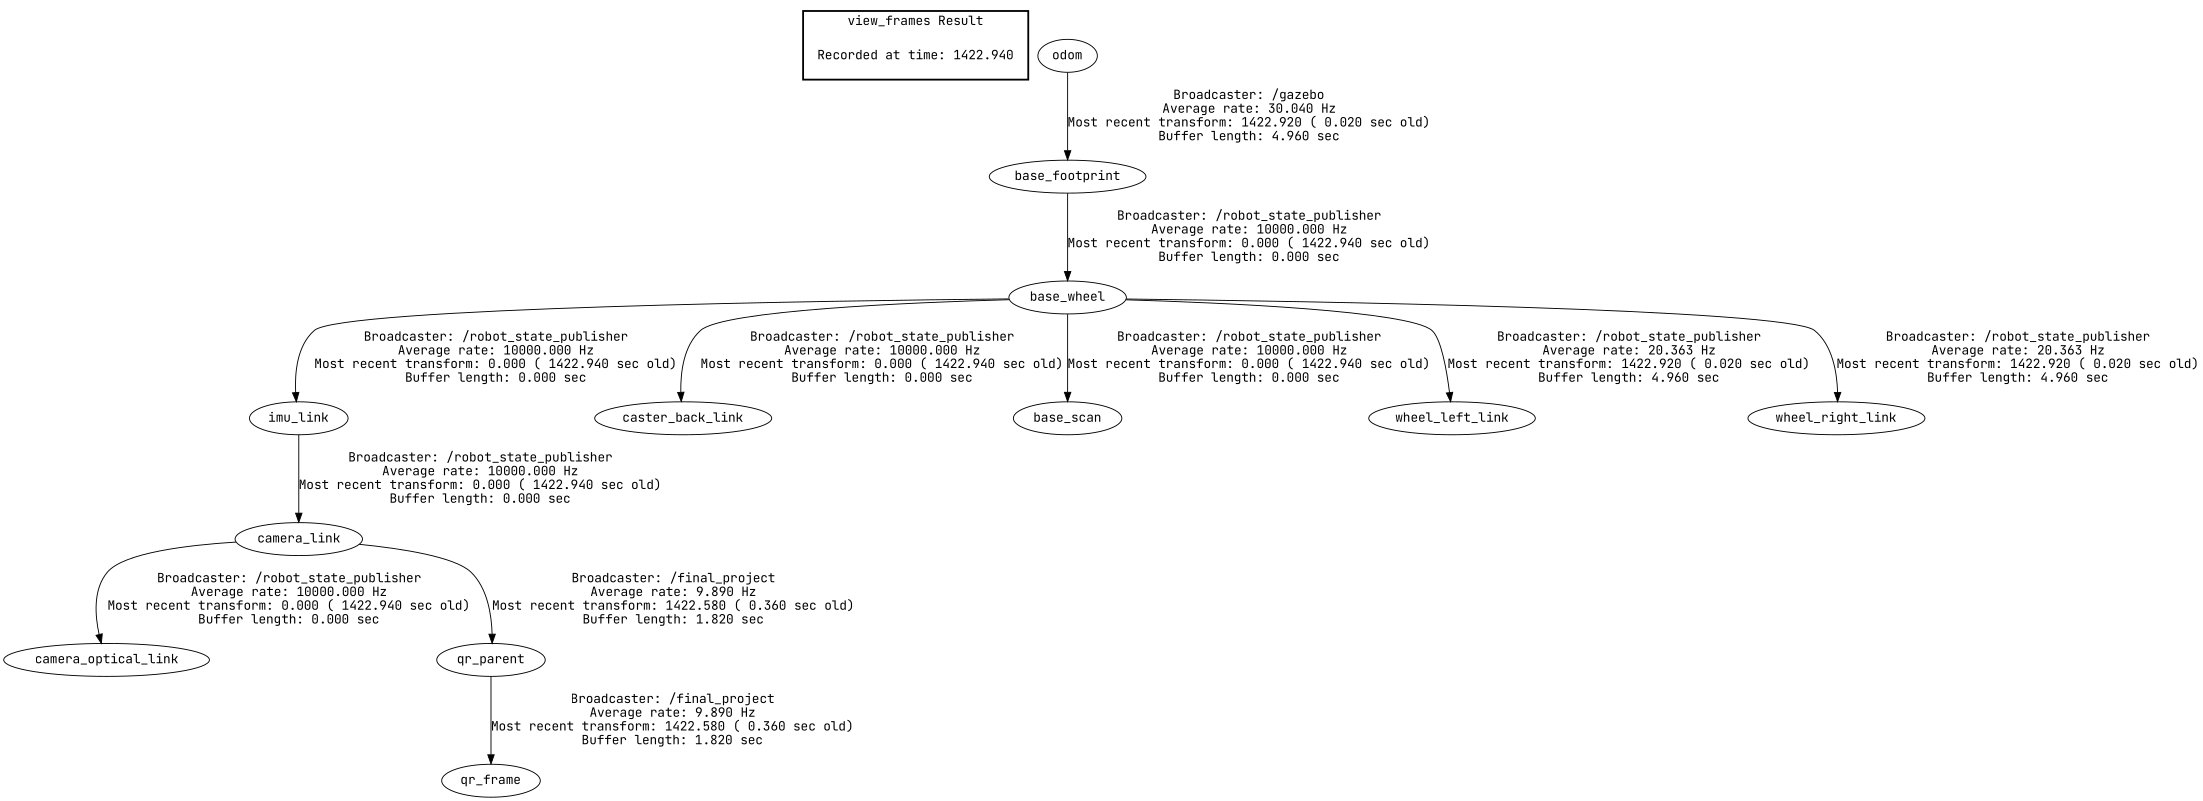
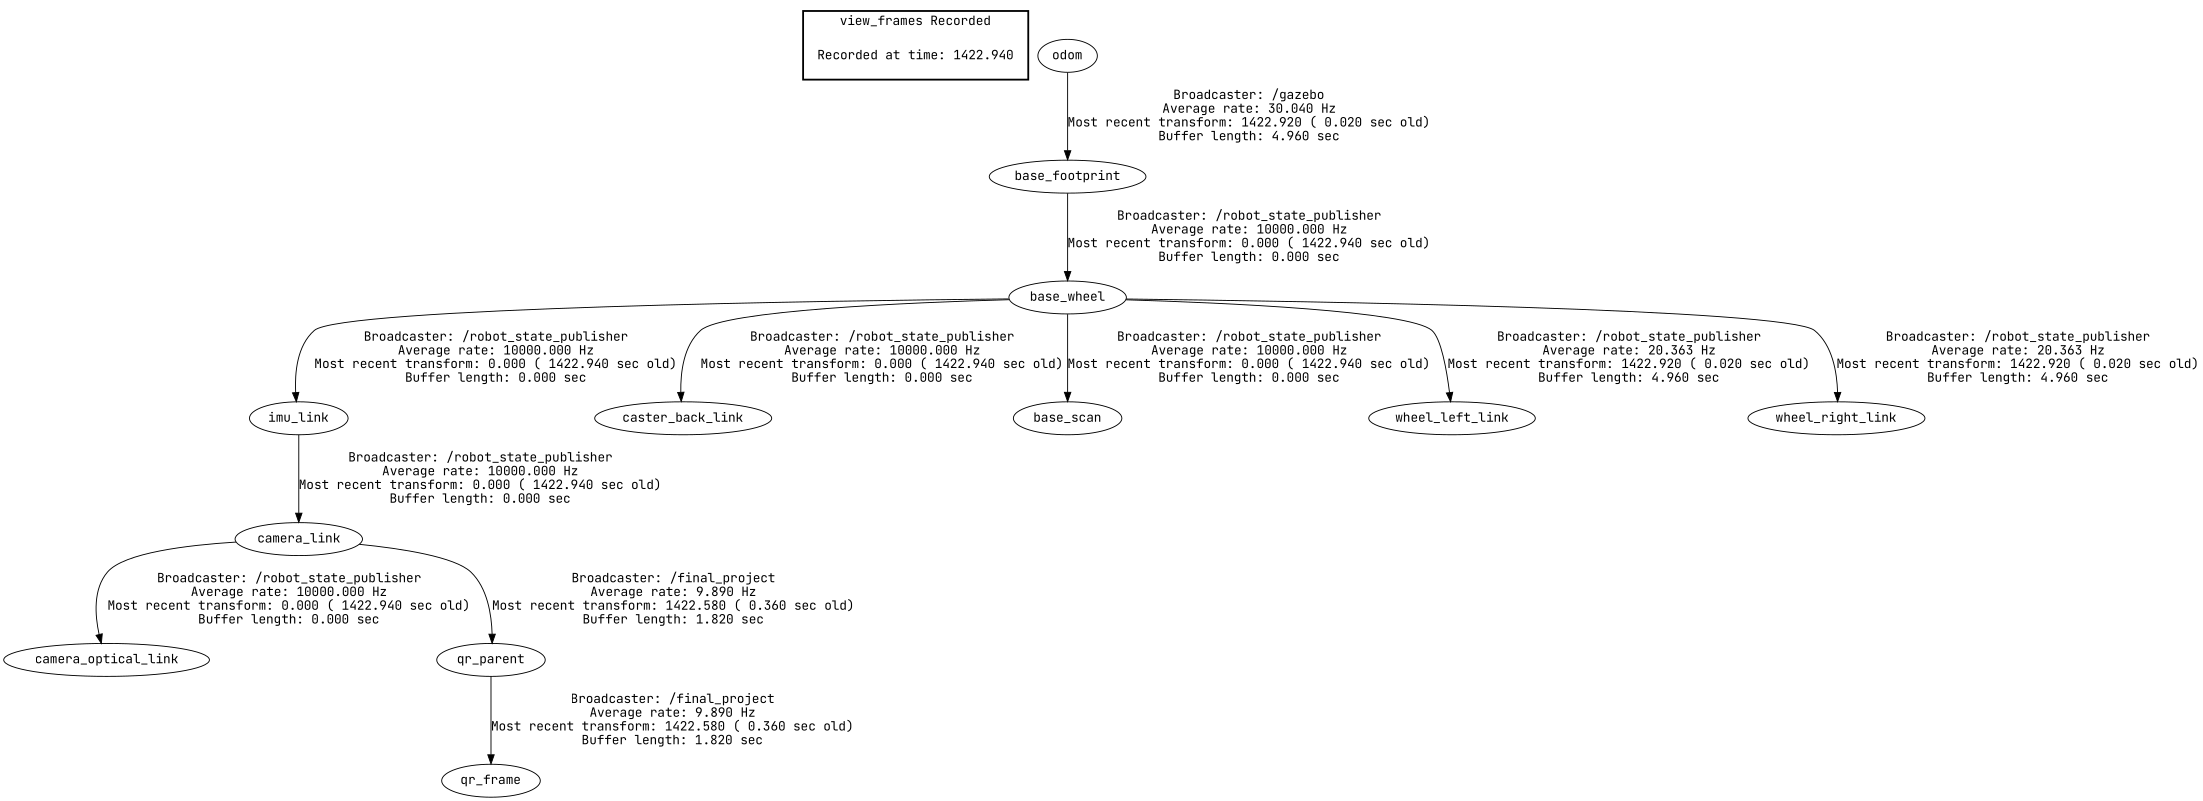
cluster "view_frames Result": label "view_frames Result" -> "view_frames Recorded"
